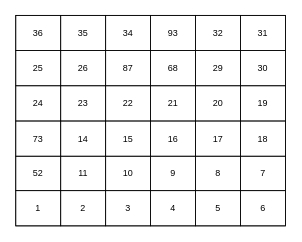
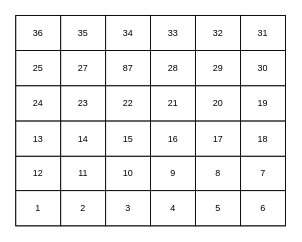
node "93": label "93" -> "33"
node "26": label "26" -> "27"
node "68": label "68" -> "28"
node "73": label "73" -> "13"
node "52": label "52" -> "12"
